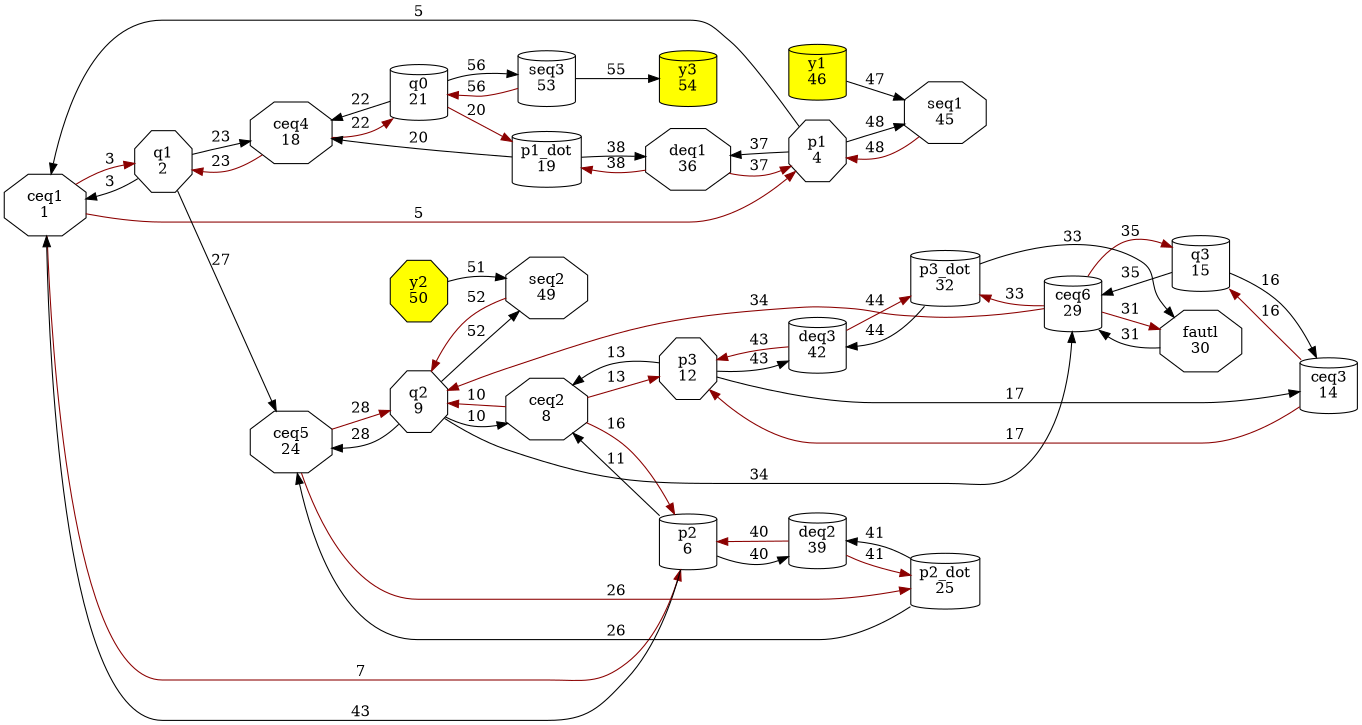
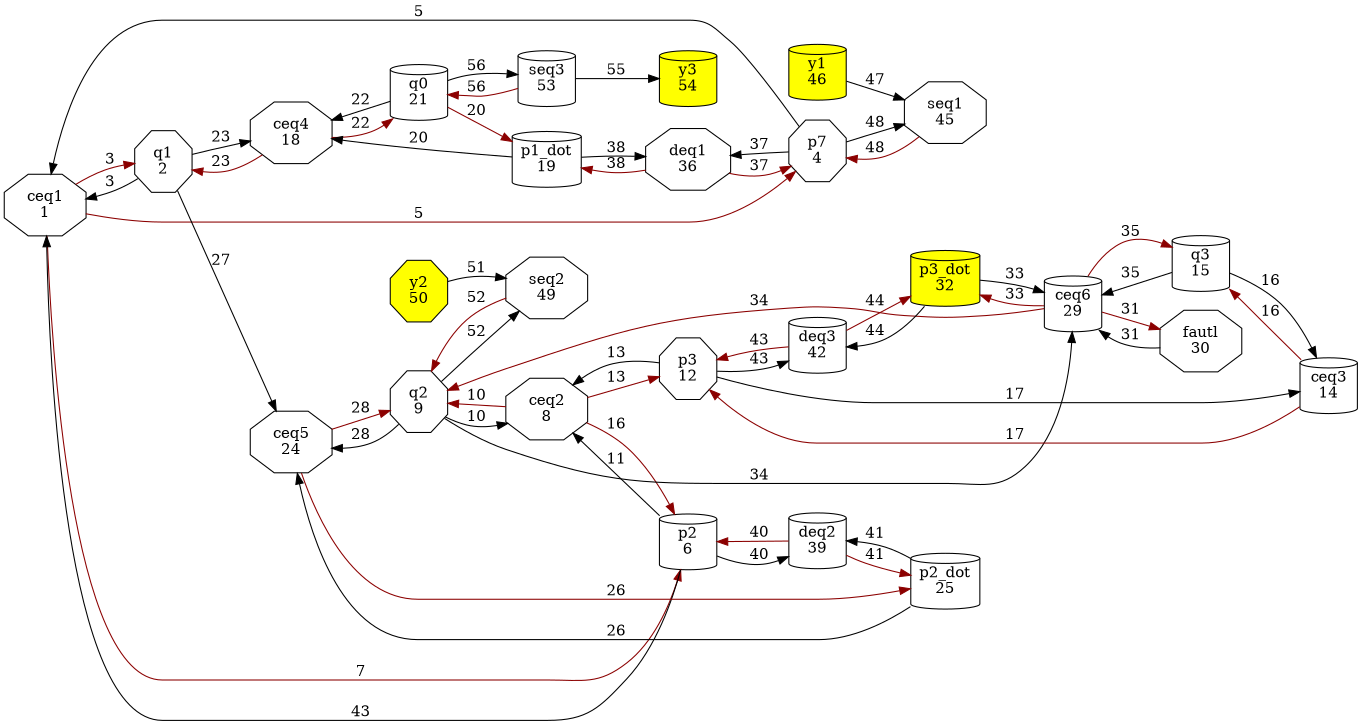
node "p1 4": label "p1 4" -> "p7 4"
edge "p3_dot 32" -> "fautl 30": now "p3_dot 32" -> "ceq6 29"
node "p3_dot 32": fillcolor white -> yellow
